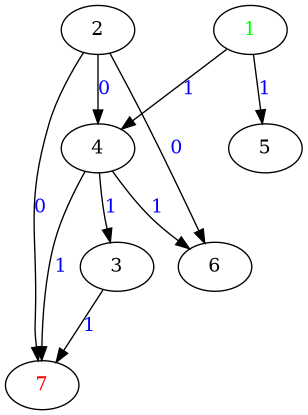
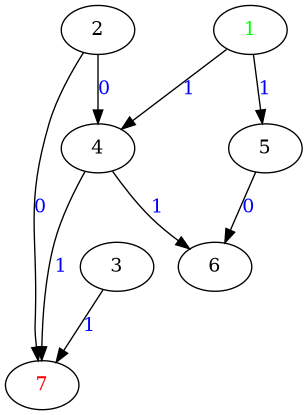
edge "2" -> "6": now "5" -> "6"
edge "4" -> "3": removed, label "1"
